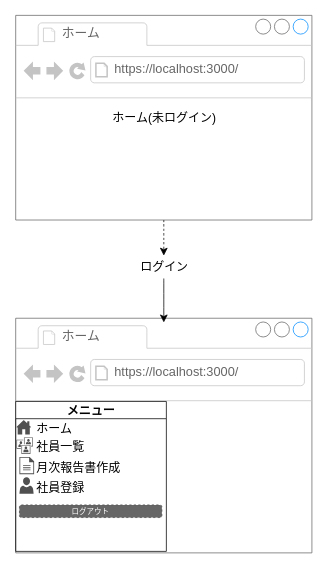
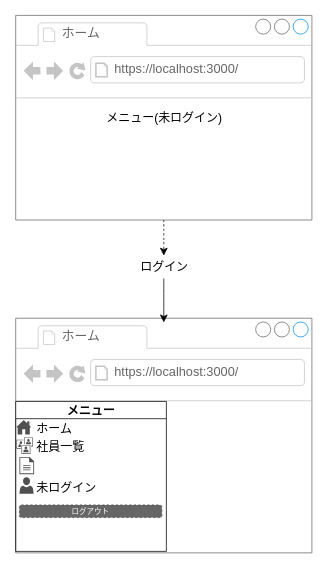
node "ホーム(未ログイン)": label "ホーム(未ログイン)" -> "メニュー(未ログイン)"
node "月次報告書作成": removed
node "社員登録": label "社員登録" -> "未ログイン"
